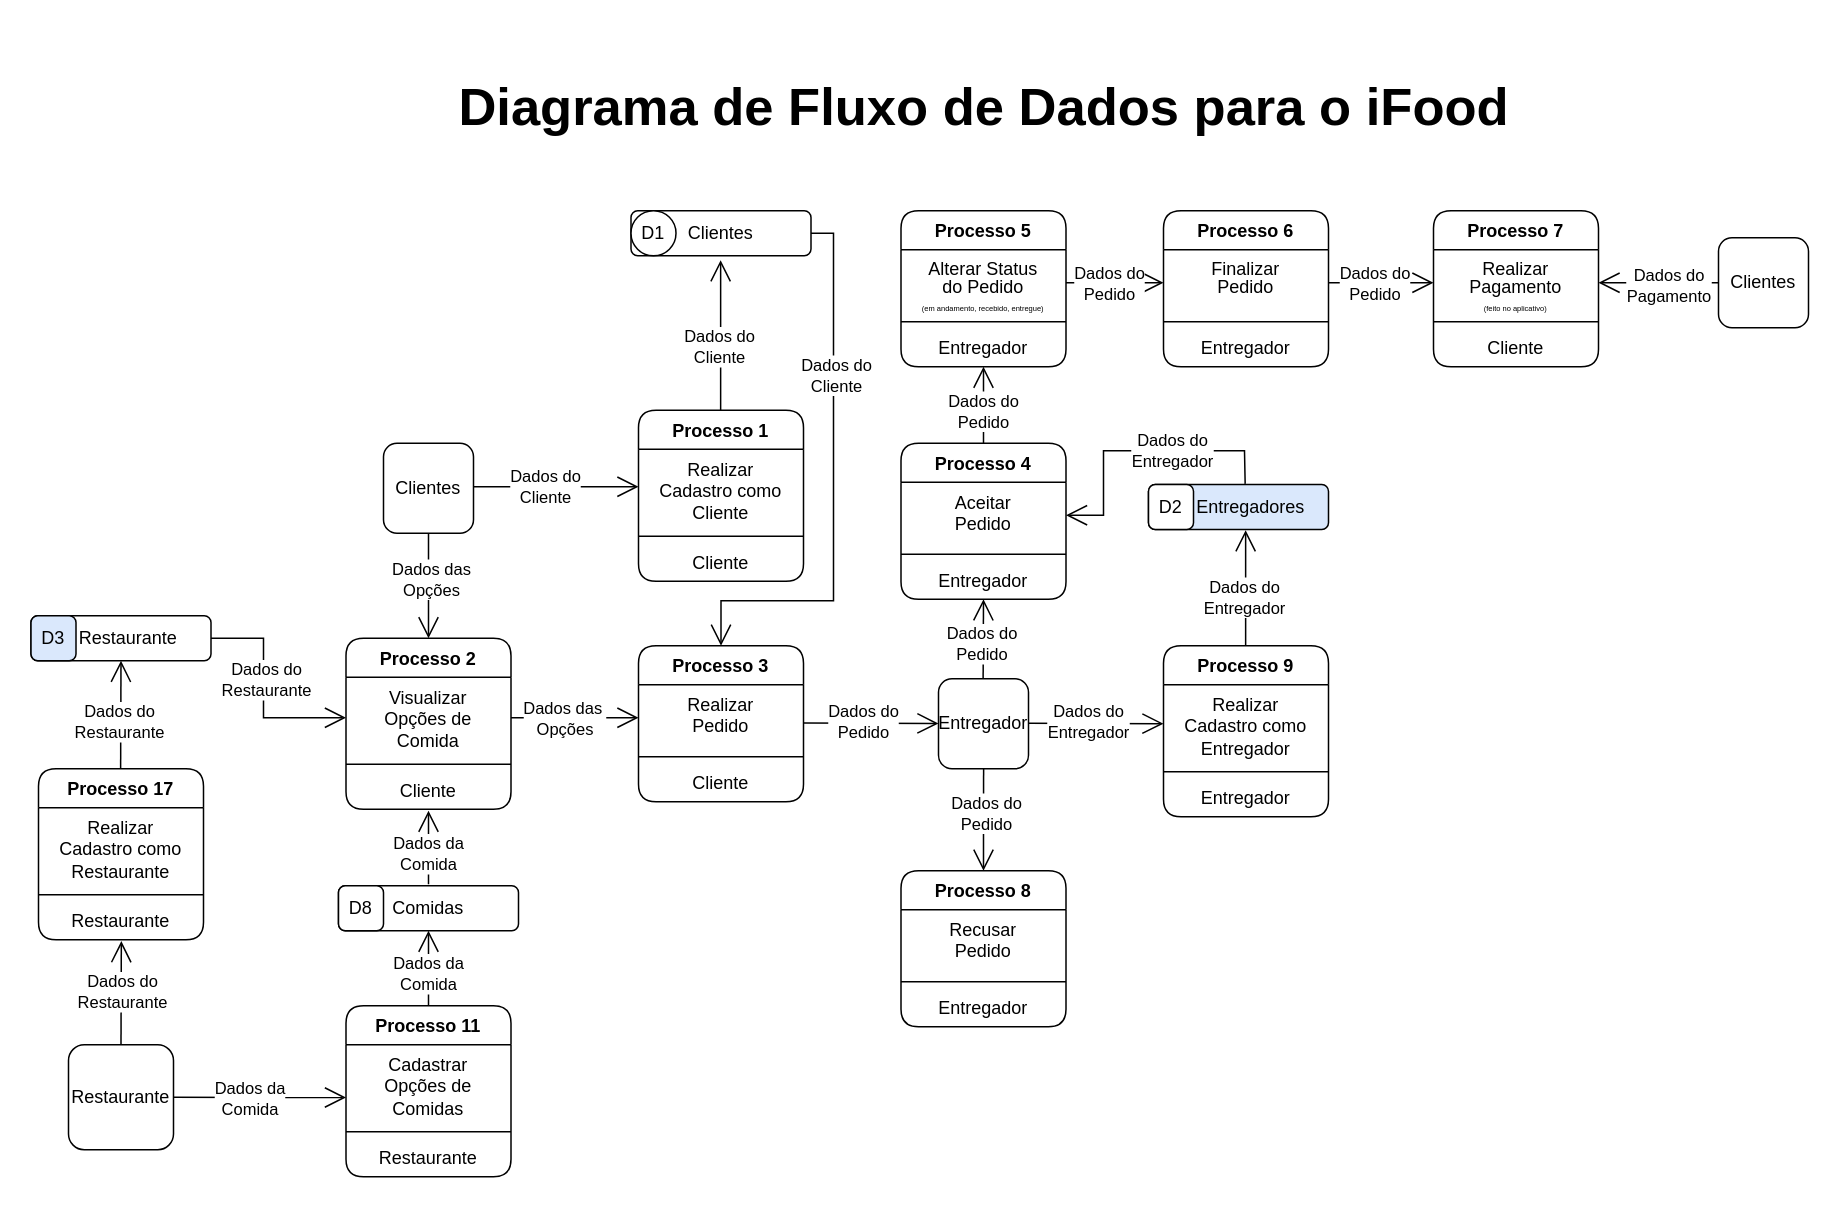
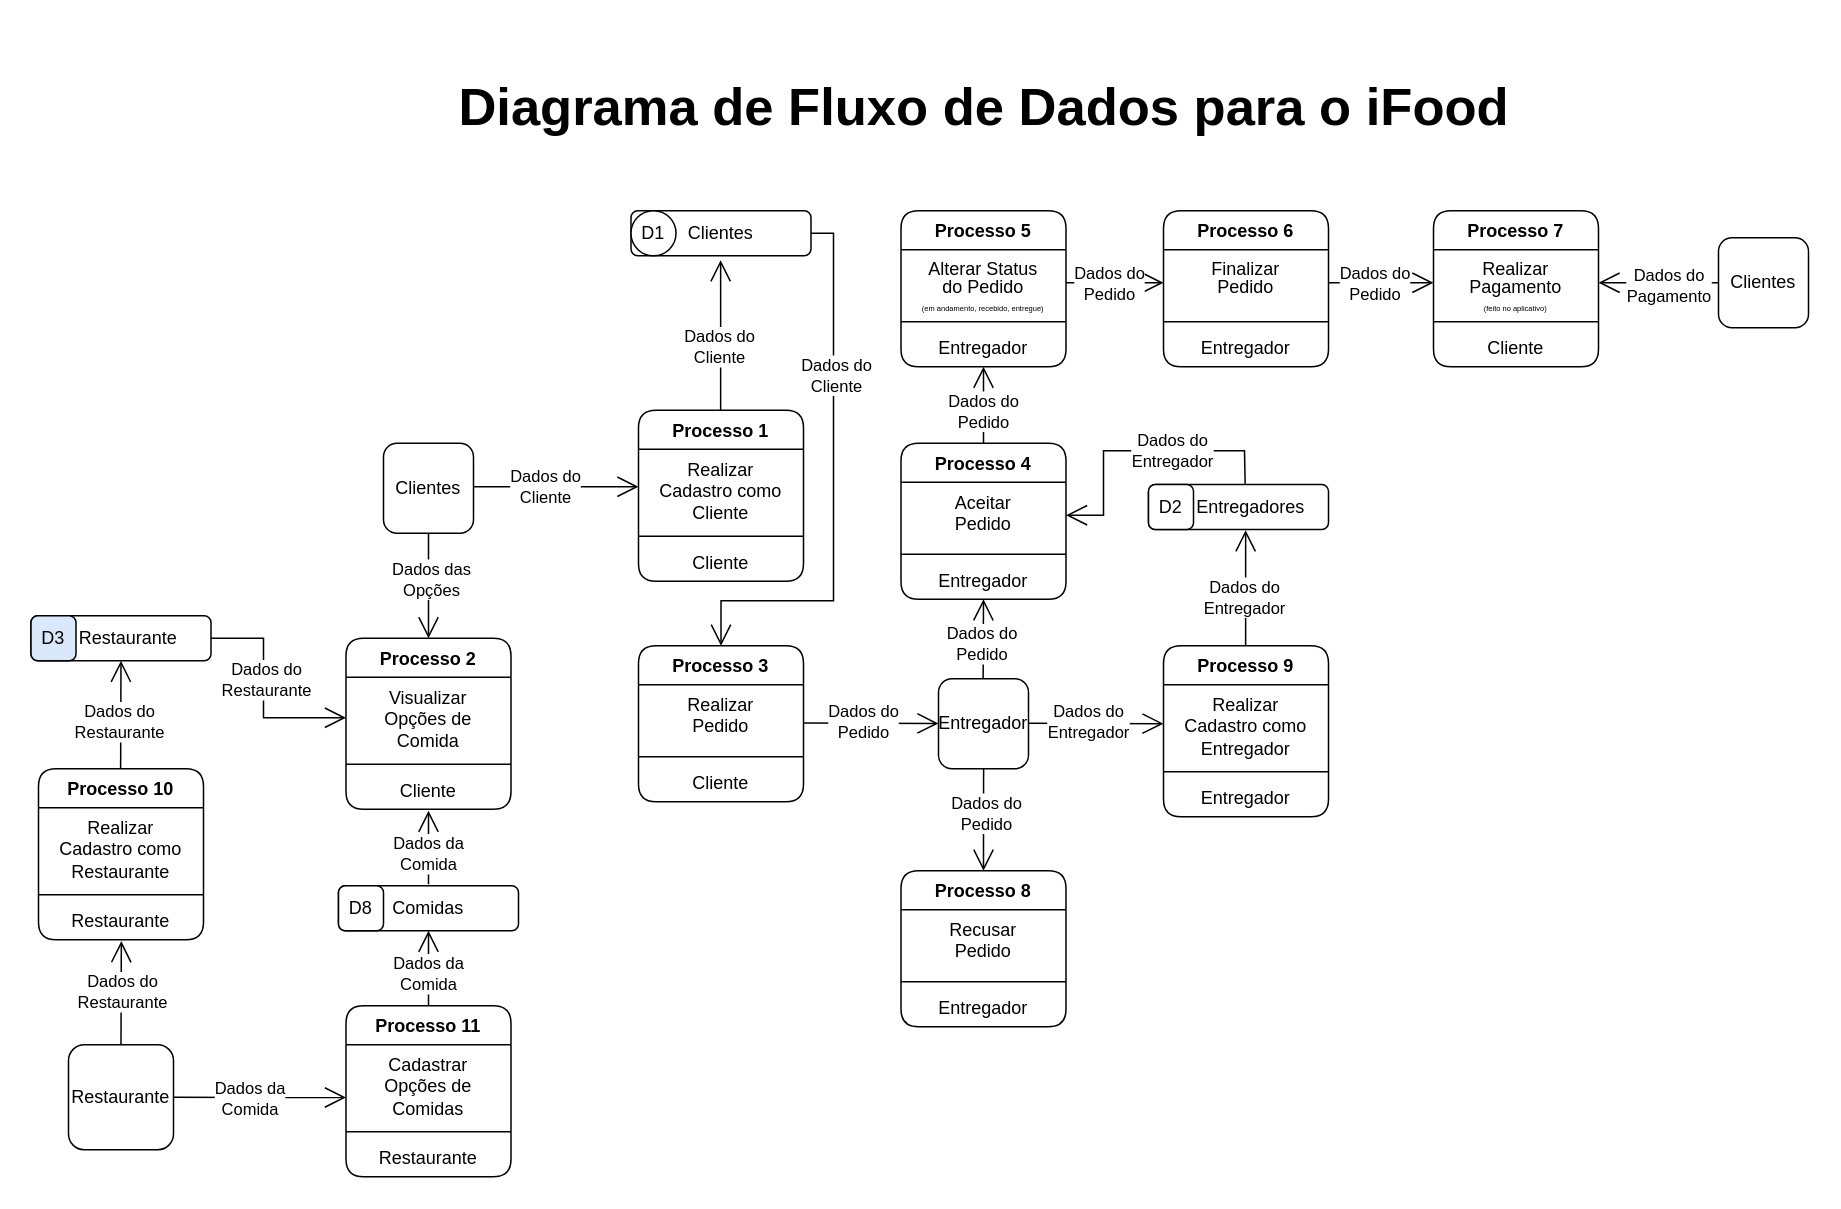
node "Entregadores": fillcolor #dae8fc -> #ffffff
edge "Visualizar Opções de Comida" -> "Realizar Pedido": removed, label "Dados das Opções"
node "Processo 17": label "Processo 17" -> "Processo 10"
